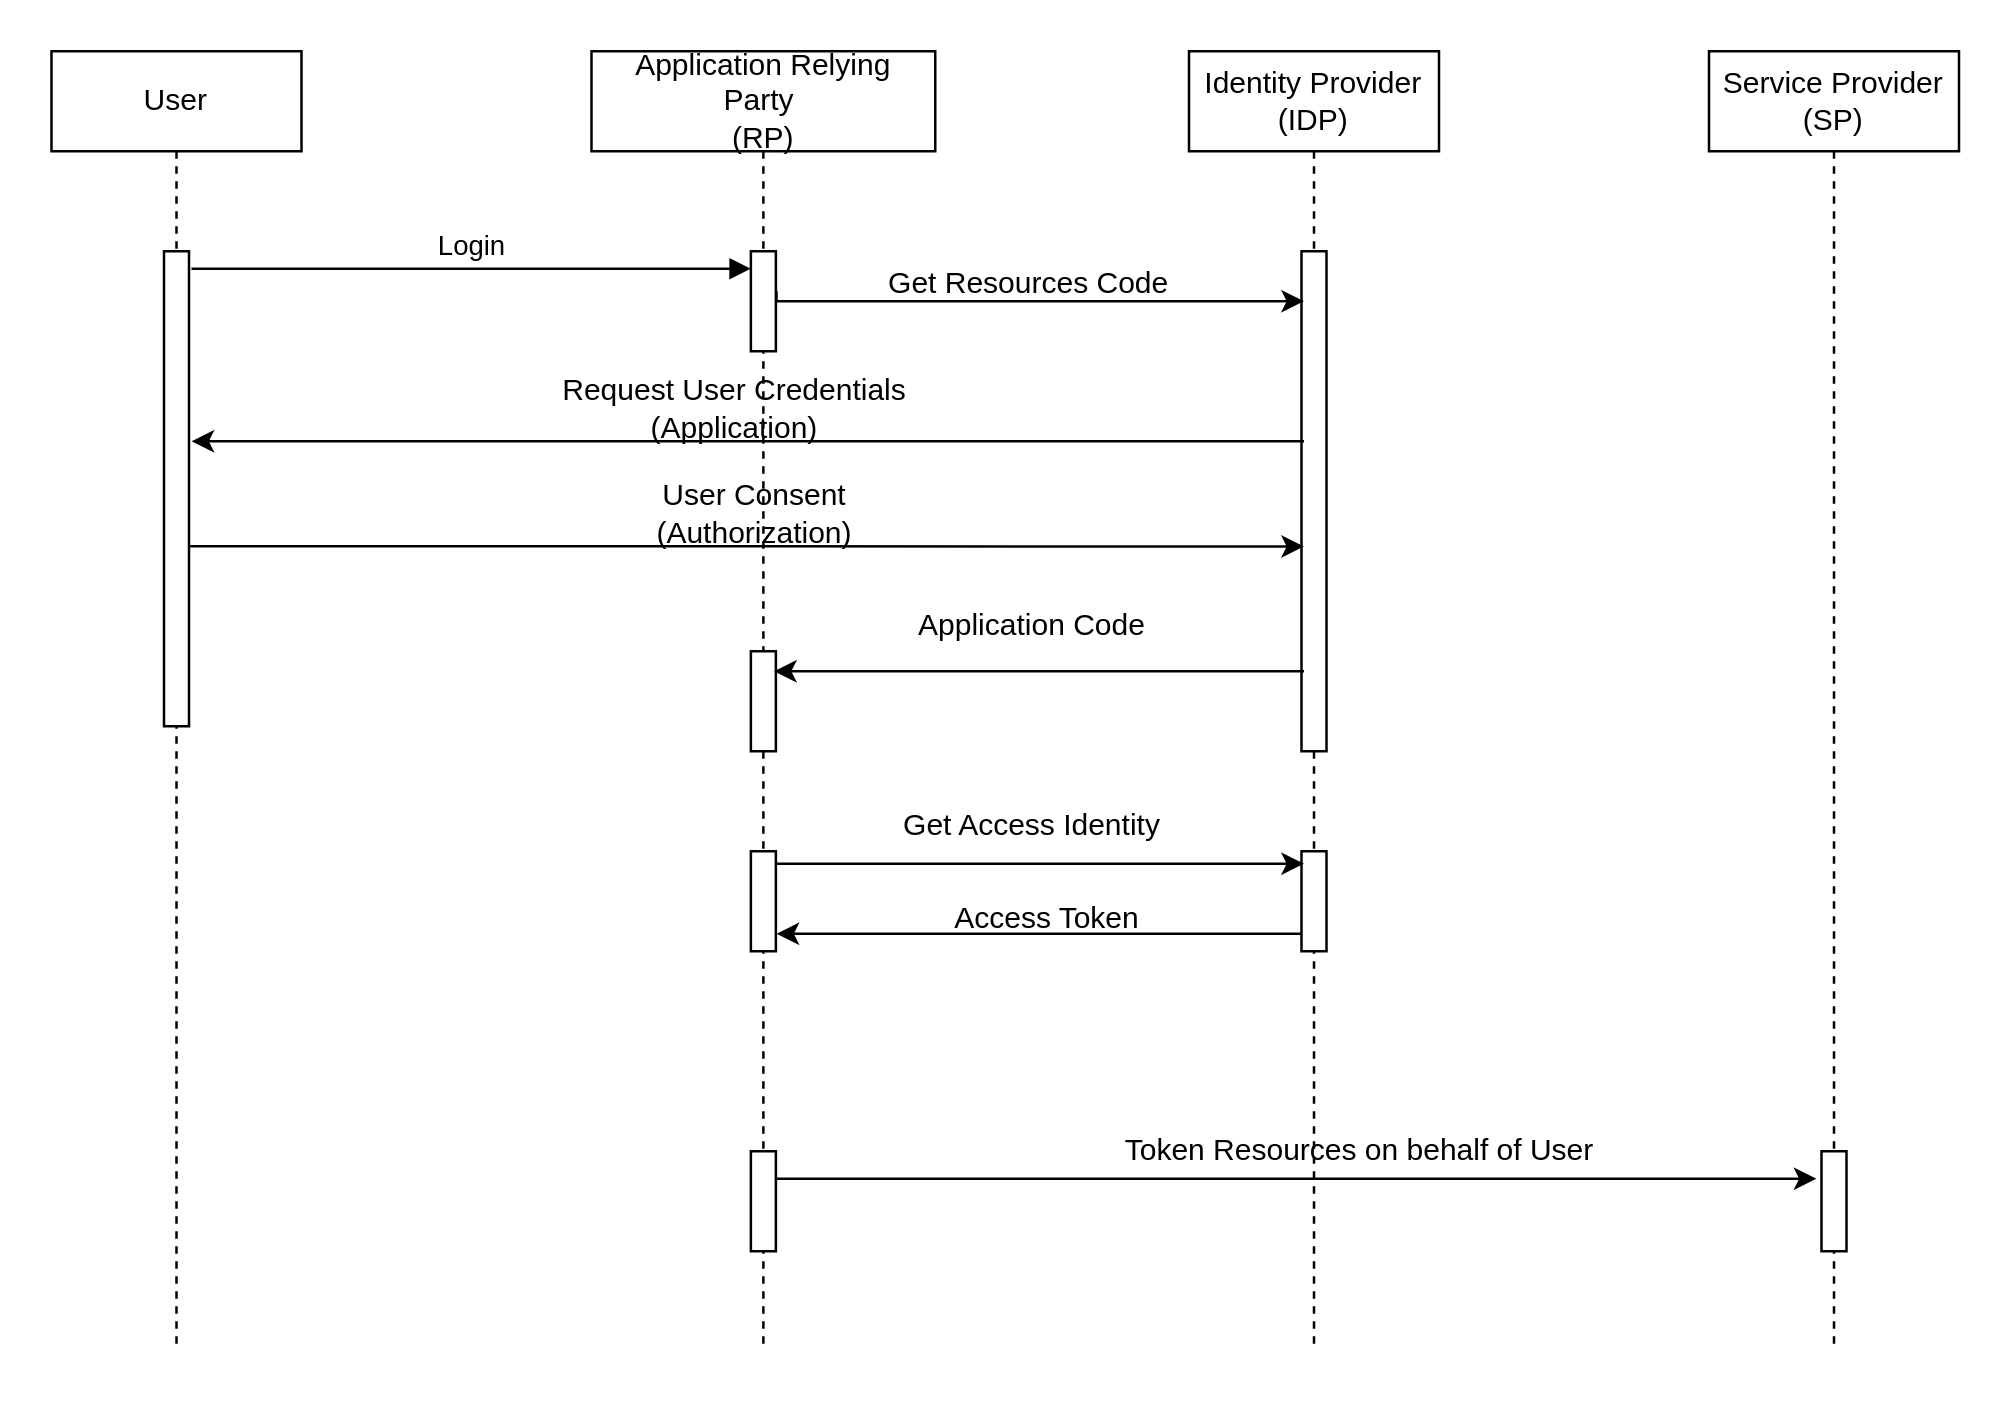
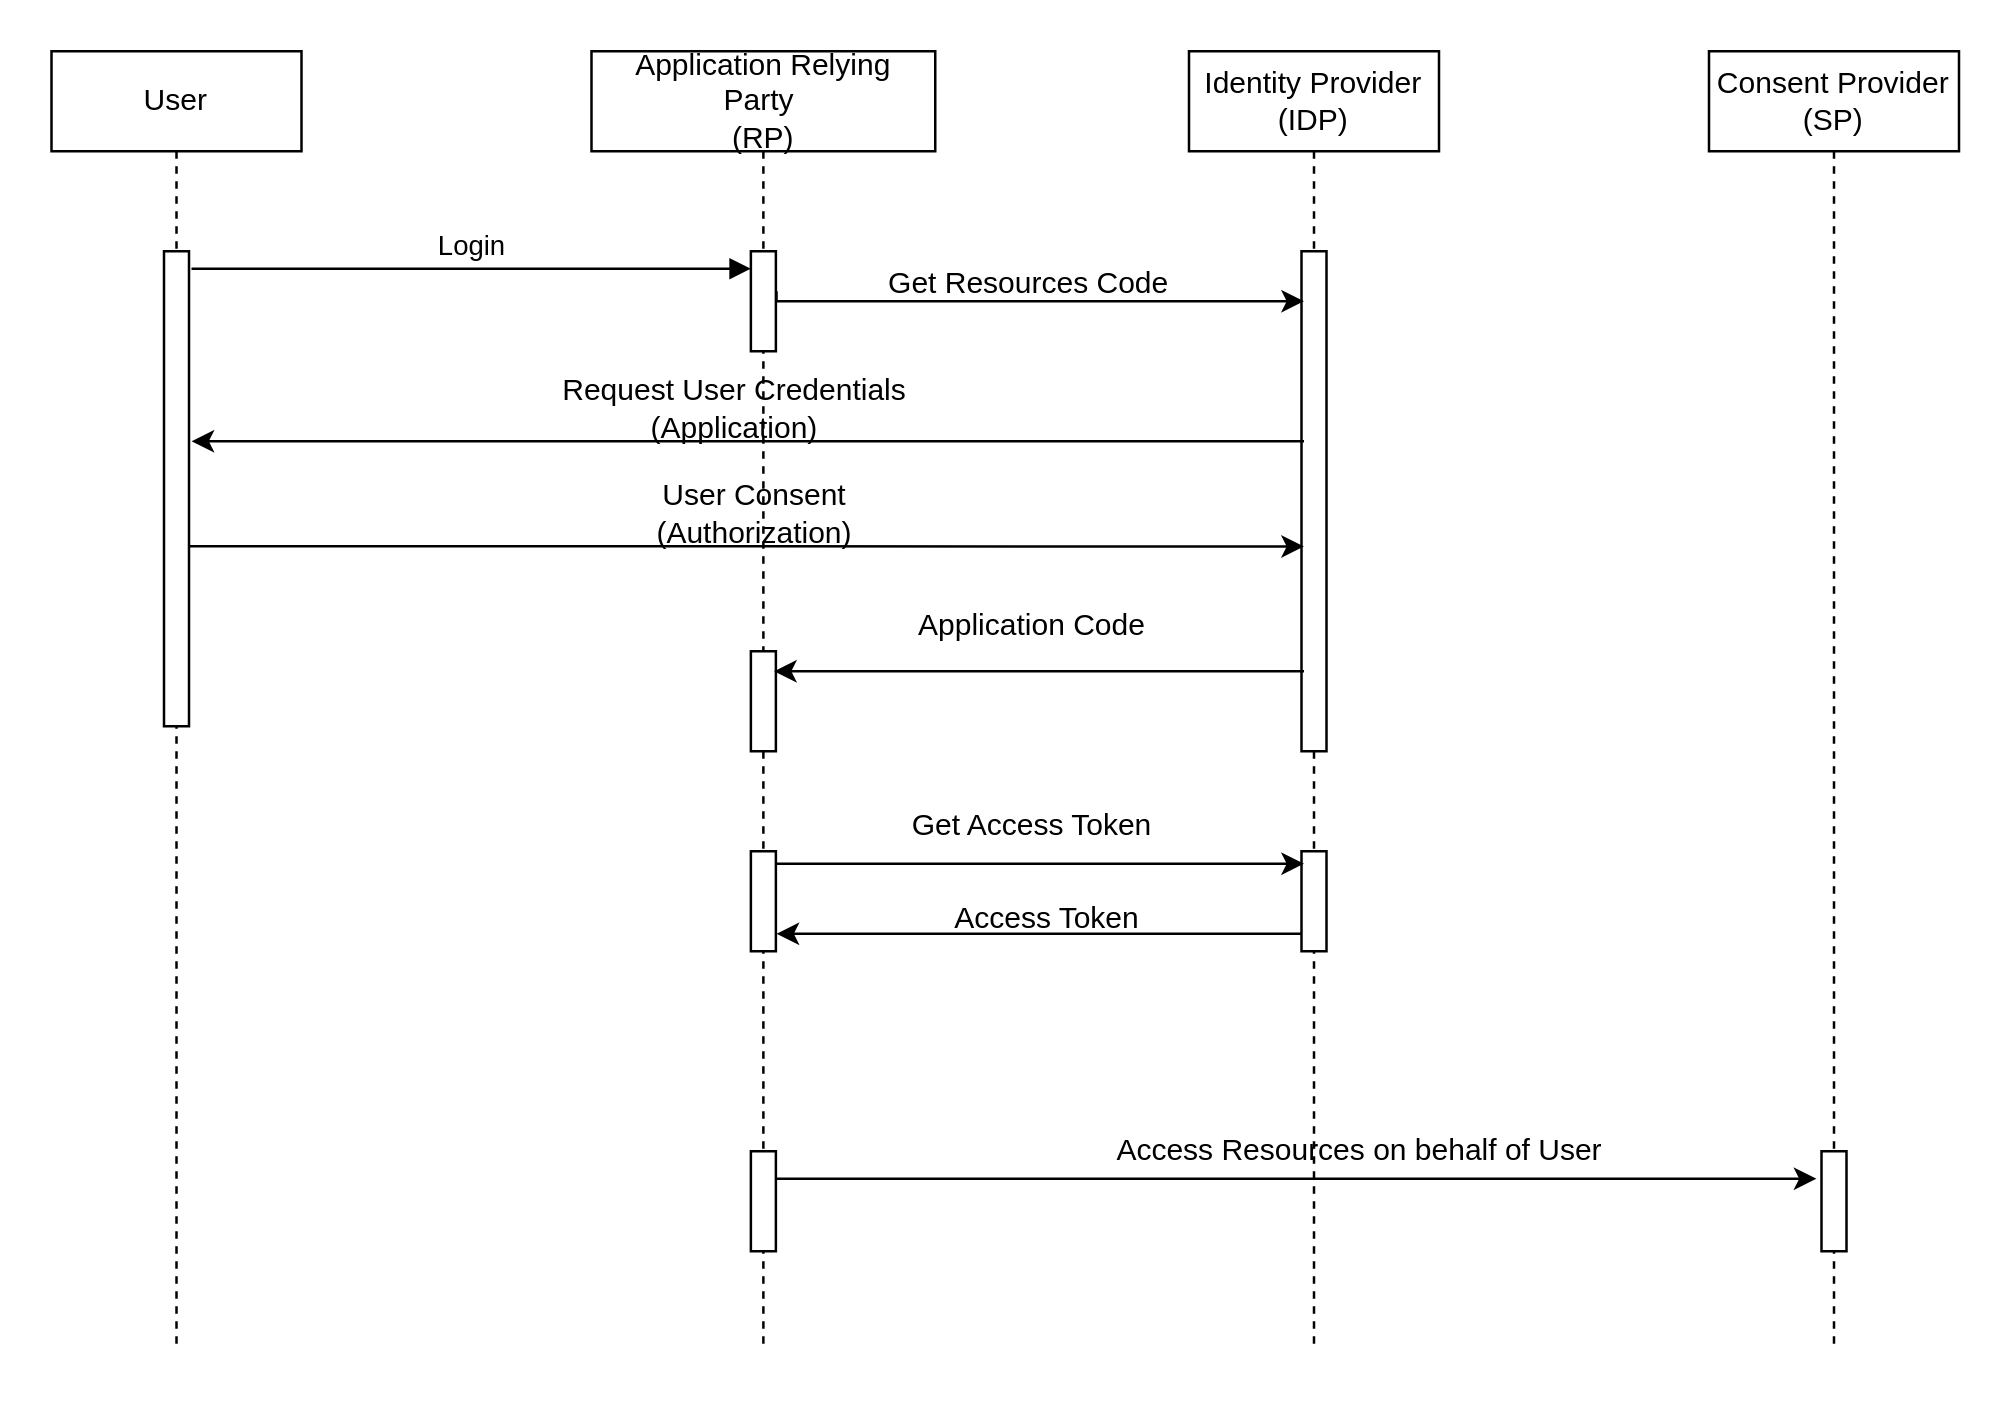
node "Service Provider (SP)": label "Service Provider (SP)" -> "Consent Provider (SP)"
node "Get Access Identity": label "Get Access Identity" -> "Get Access Token"
node "Token Resources on behalf of User": label "Token Resources on behalf of User" -> "Access Resources on behalf of User"
